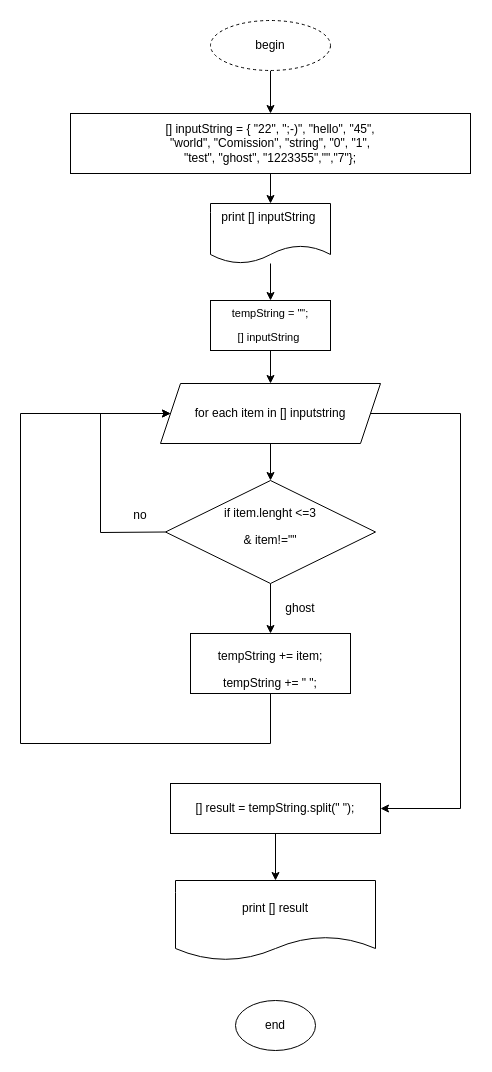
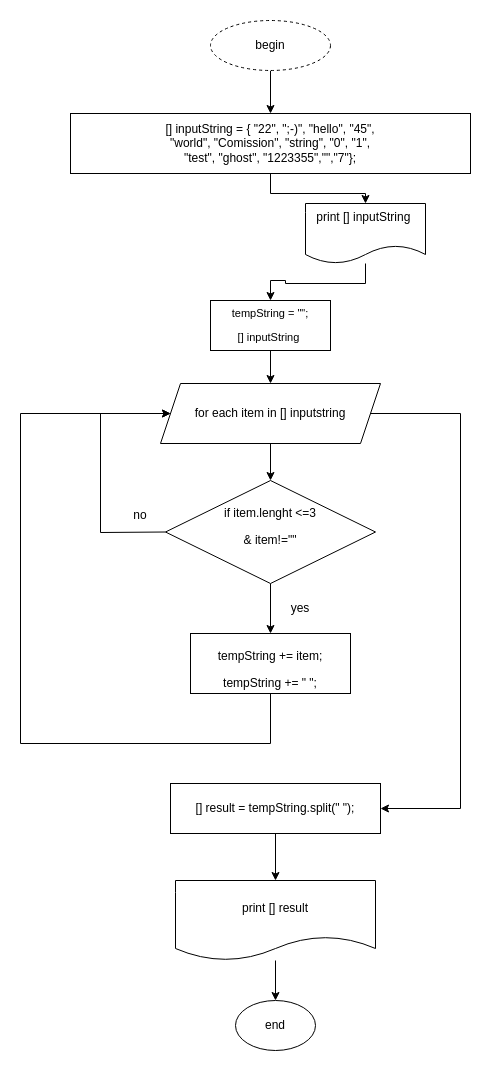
node "print [] inputString": moved (271, 234) -> (366, 234)
node "ghost": label "ghost" -> "yes"
edge "print [] result" -> "end": added
